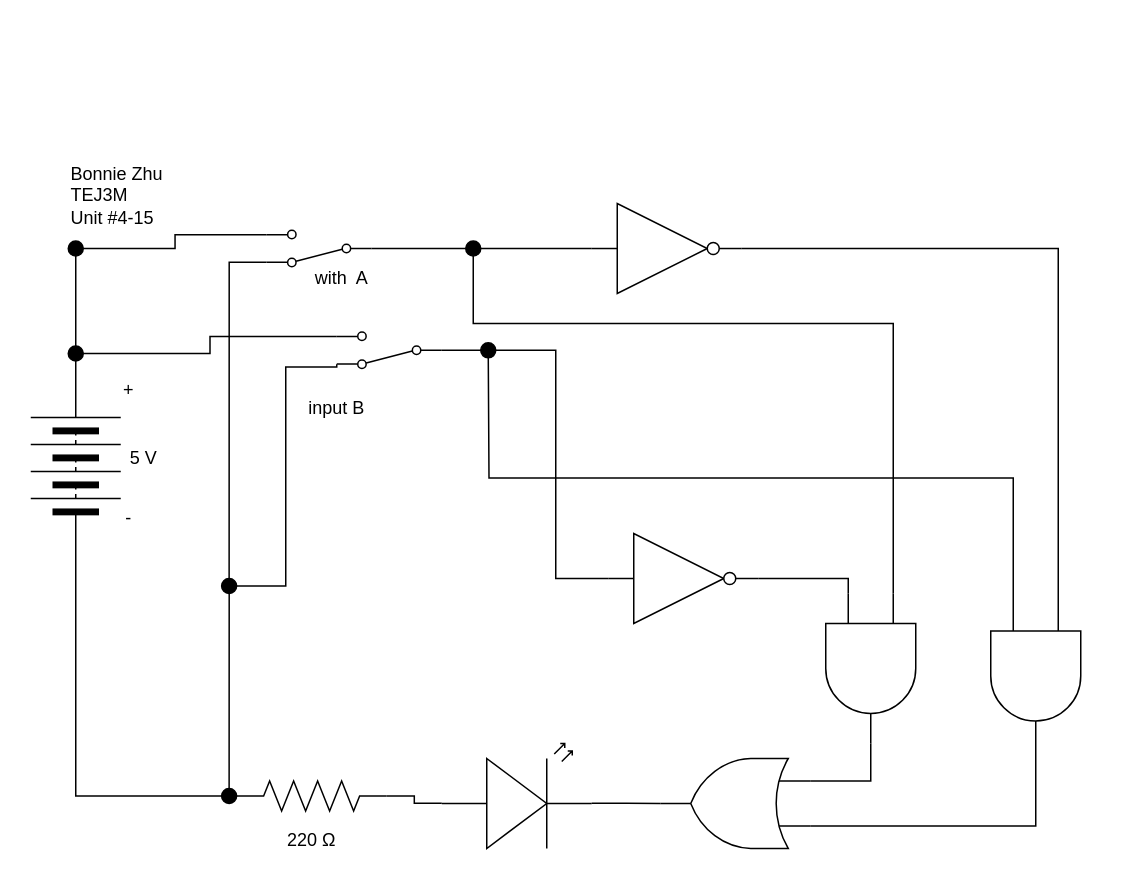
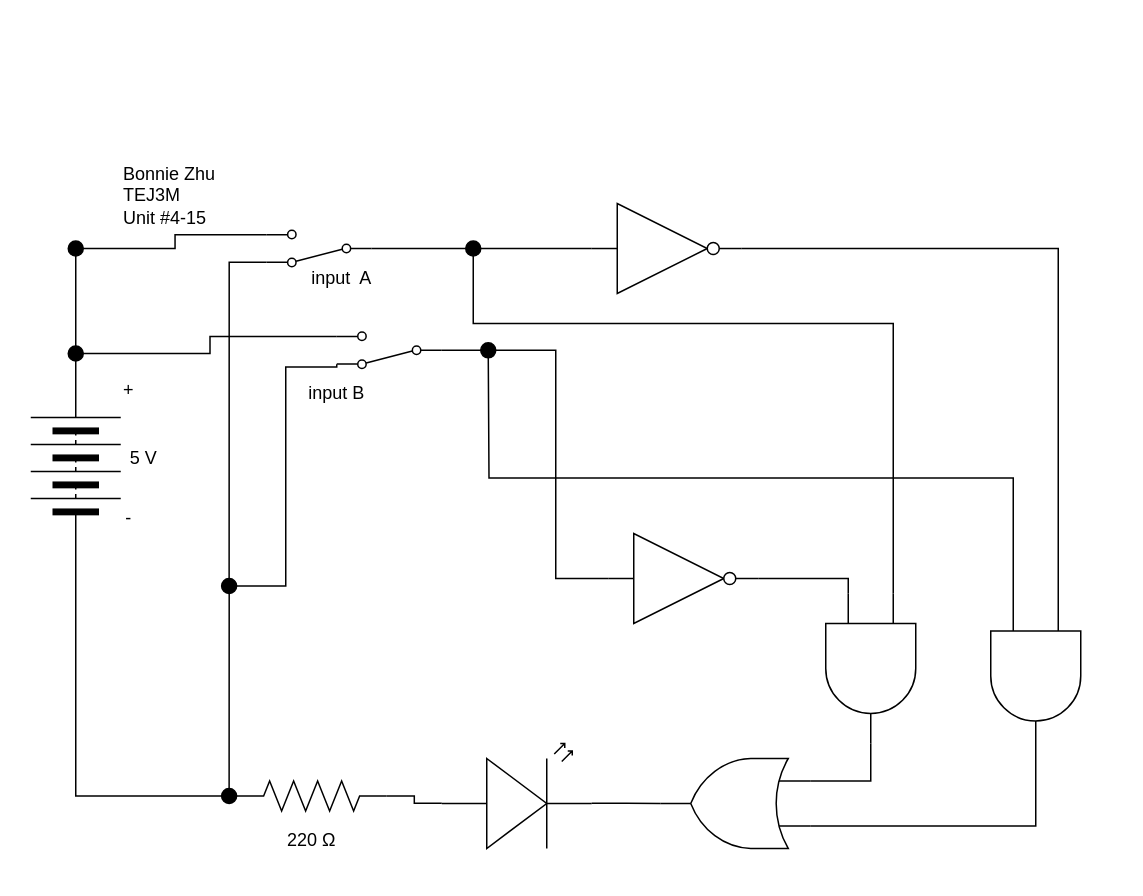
node "Bonnie Zhu TEJ3M Unit #4-15": moved (128, 196) -> (181, 196)
node "with A": label "with A" -> "input A"
node "input B": moved (342, 409) -> (342, 394)
